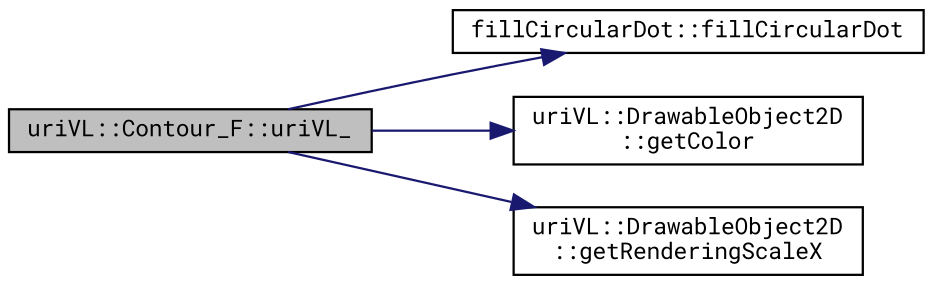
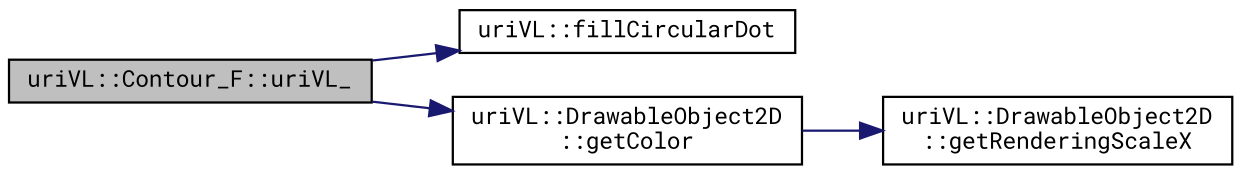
node "fillCircularDot::fillCircularDot": label "fillCircularDot::fillCircularDot" -> "uriVL::fillCircularDot"
edge "uriVL::Contour_F::uriVL_" -> "uriVL::DrawableObject2D ::getRenderingScaleX": now "uriVL::DrawableObject2D ::getColor" -> "uriVL::DrawableObject2D ::getRenderingScaleX"
